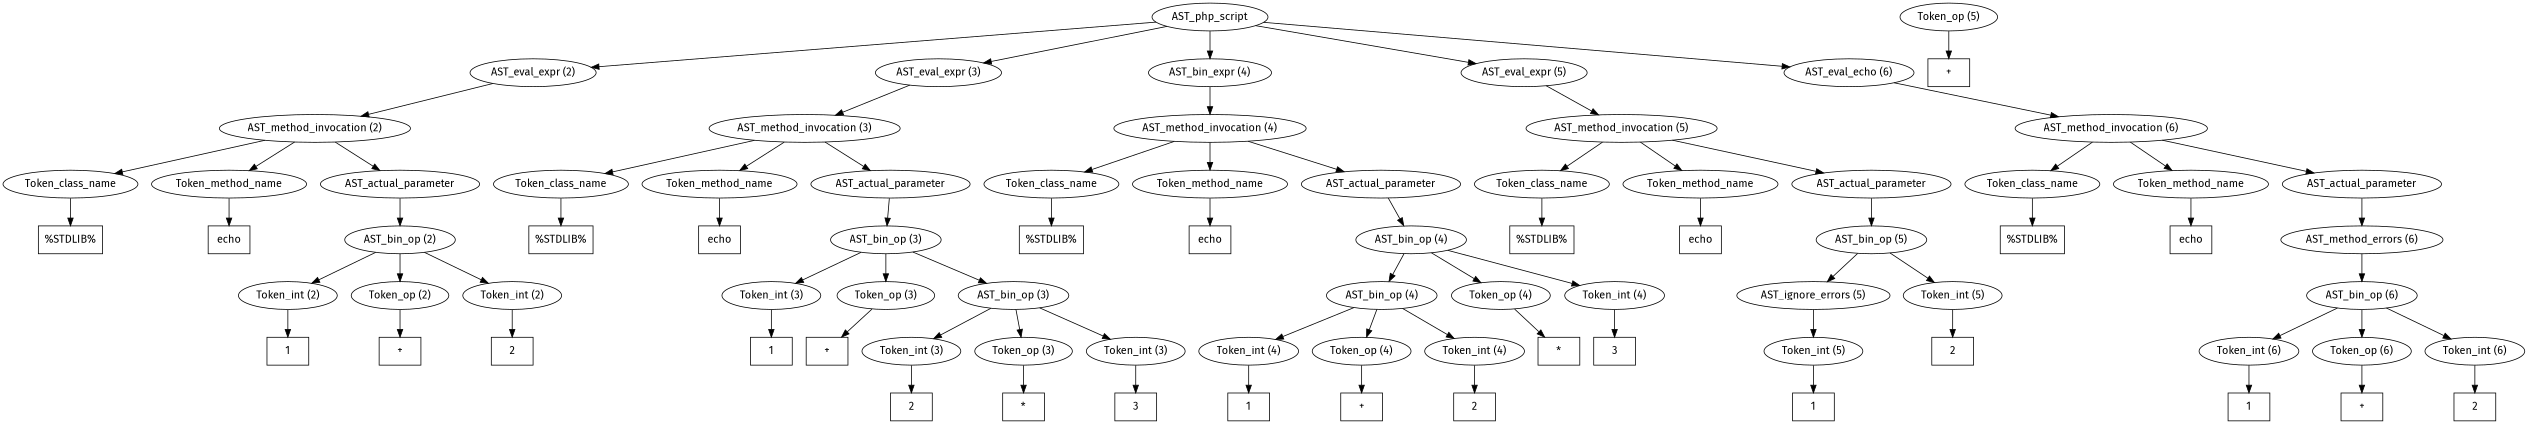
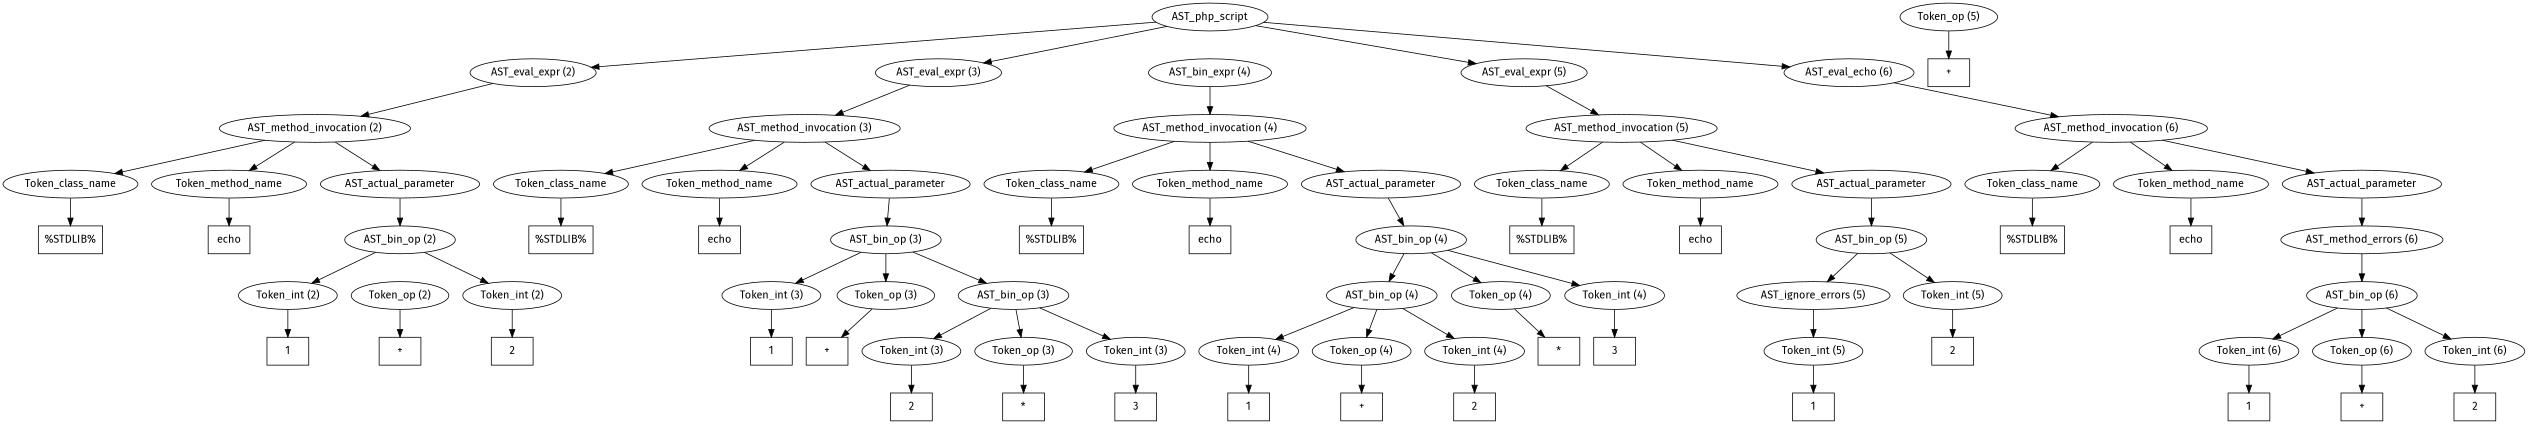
edge "AST_php_script" -> "AST_bin_expr (4)": removed
edge "AST_bin_op (2)" -> "Token_op (2)": removed
